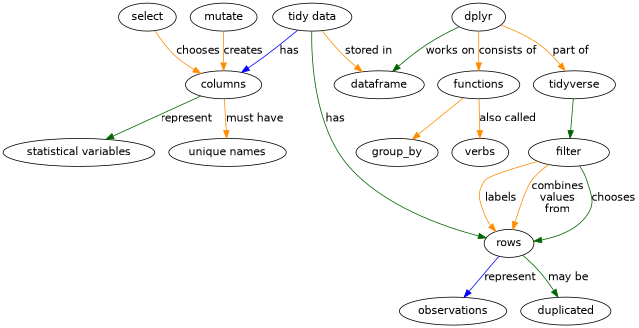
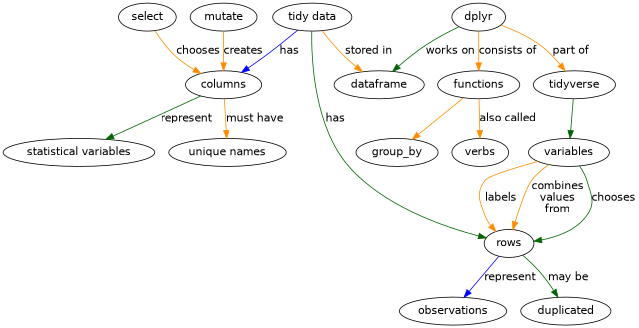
node "filter": label "filter" -> "variables"
